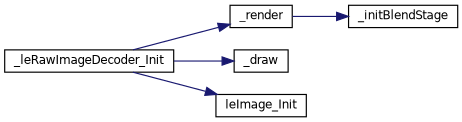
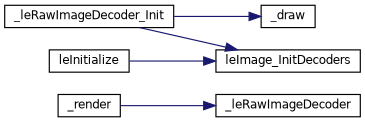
node "_initBlendStage": label "_initBlendStage" -> "_leRawImageDecoder"
edge "_leRawImageDecoder_Init" -> "_render": removed
node "leInitialize": added
node "leImage_Init": label "leImage_Init" -> "leImage_InitDecoders"
